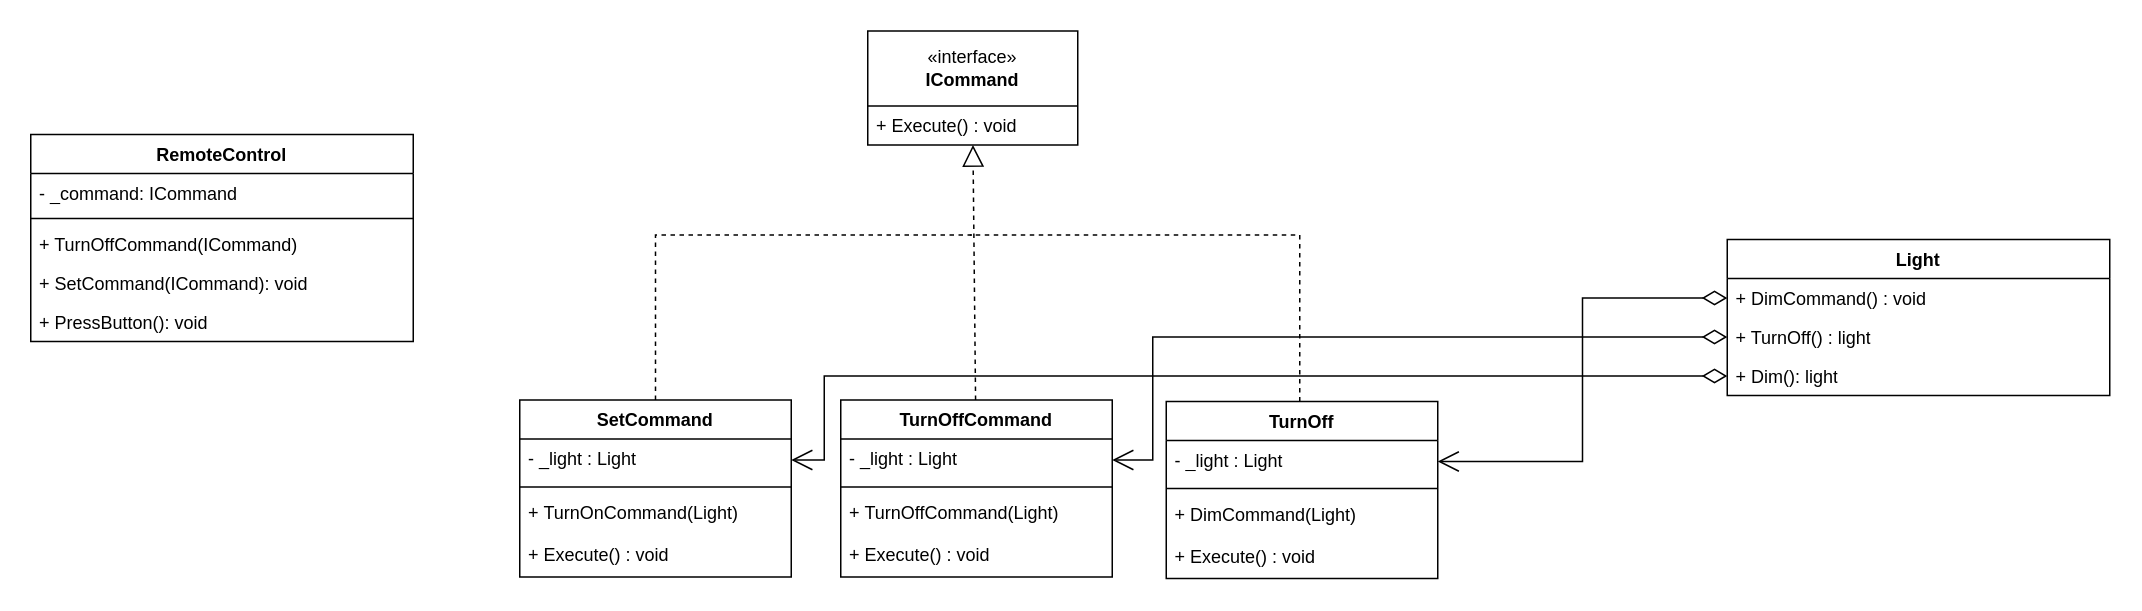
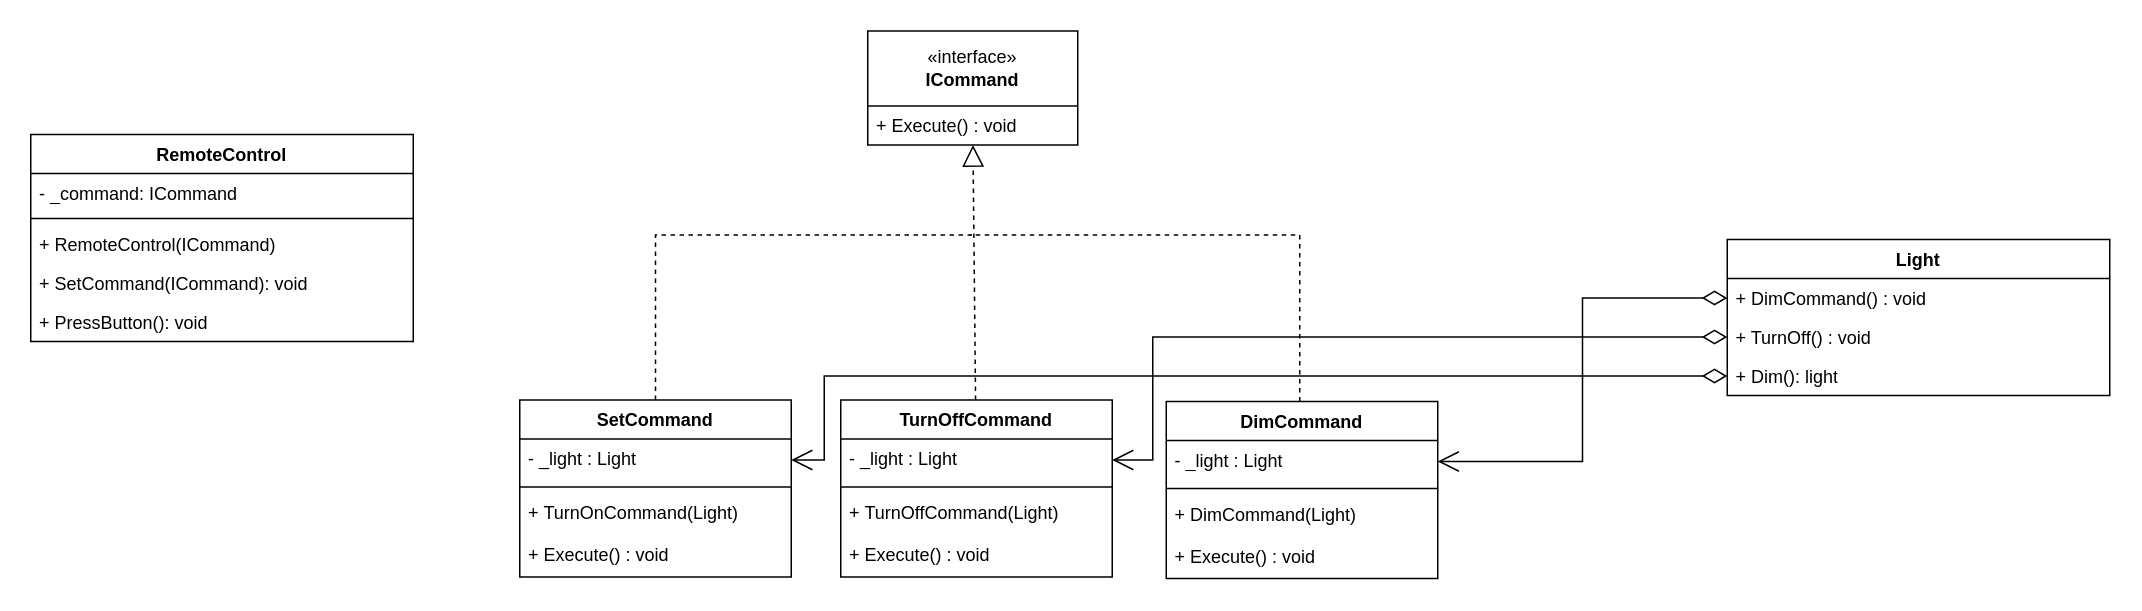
node "+ TurnOffCommand(ICommand)": label "+ TurnOffCommand(ICommand)" -> "+ RemoteControl(ICommand)"
node "+ TurnOff() : light": label "+ TurnOff() : light" -> "+ TurnOff() : void"
node "TurnOff": label "TurnOff" -> "DimCommand"
